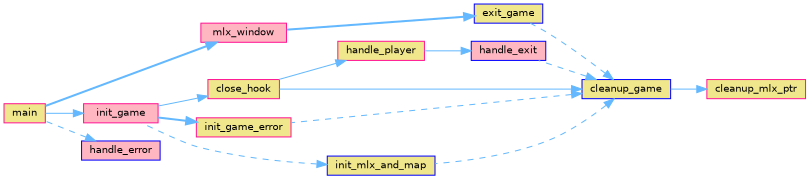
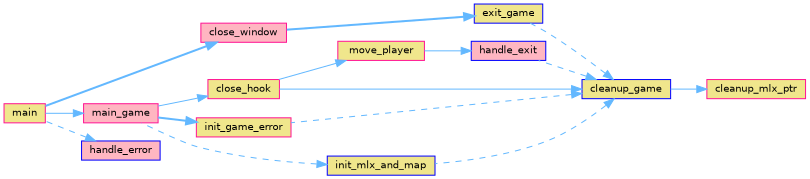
node "mlx_window": label "mlx_window" -> "close_window"
node "handle_player": label "handle_player" -> "move_player"
node "init_game": label "init_game" -> "main_game"
